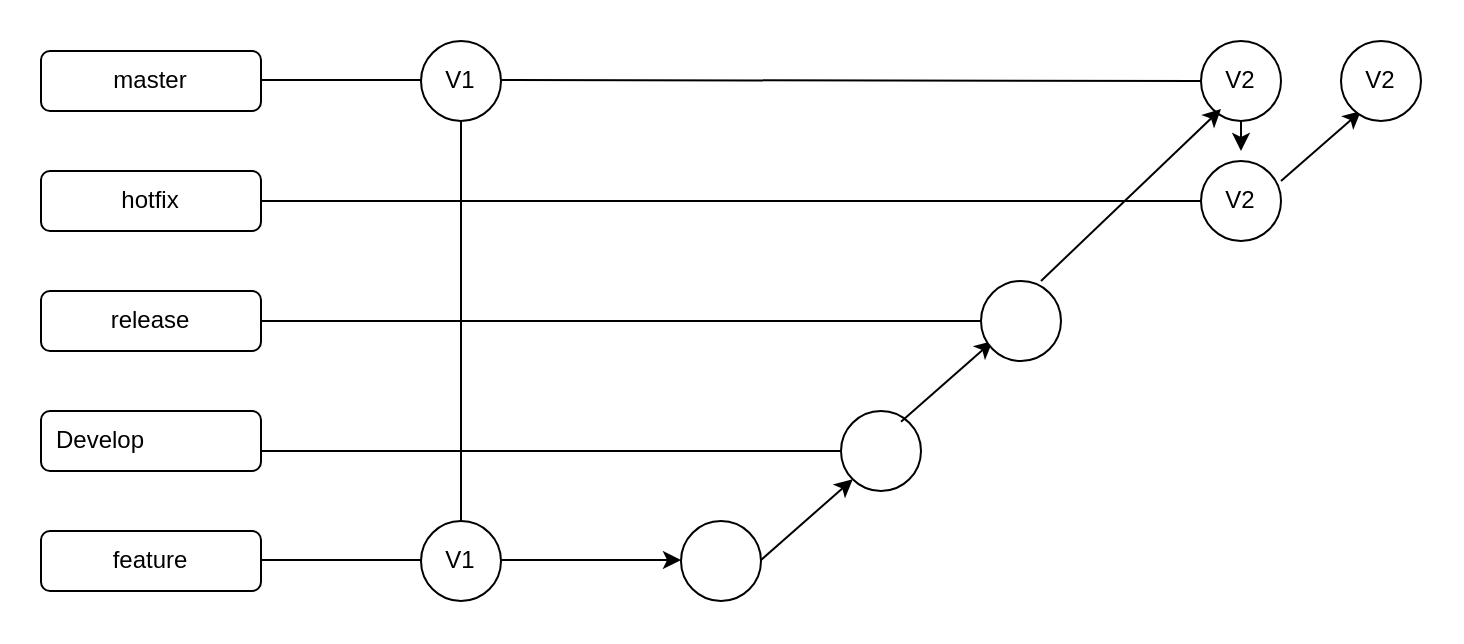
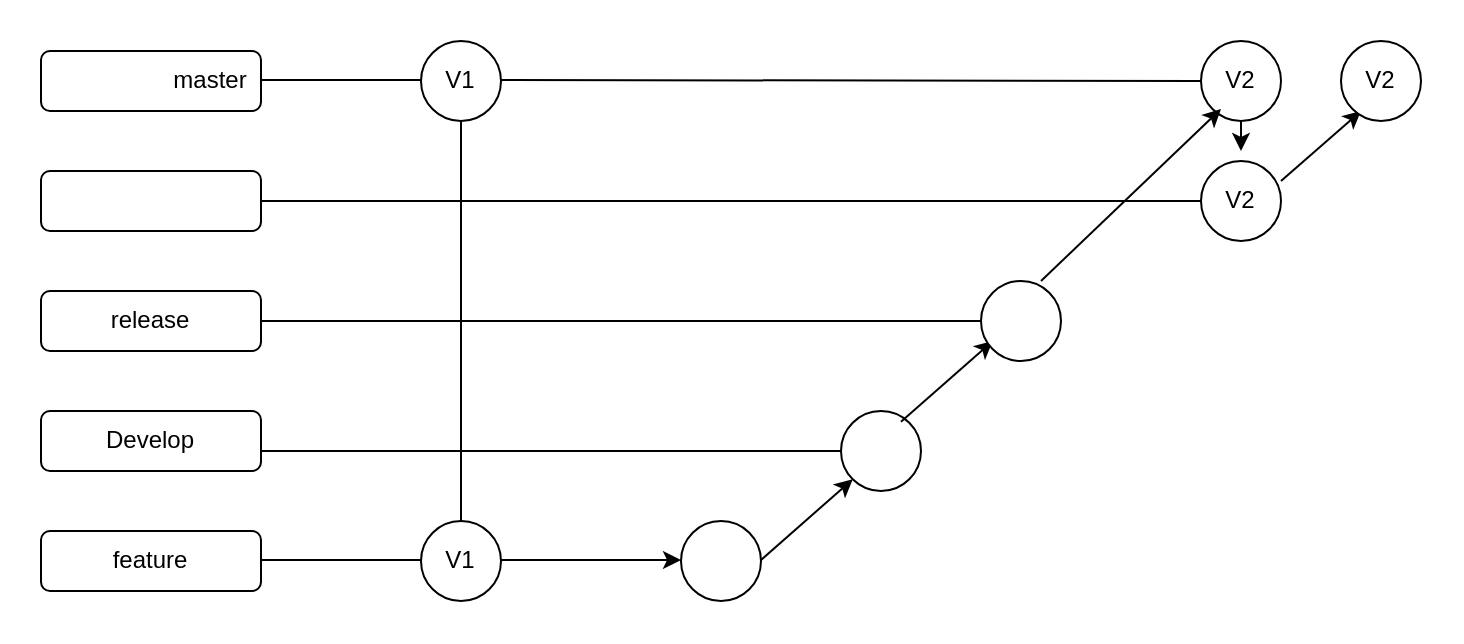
node "master": moved (151, 81) -> (211, 81)
node "hotfix": removed
node "Develop": moved (101, 441) -> (151, 441)
